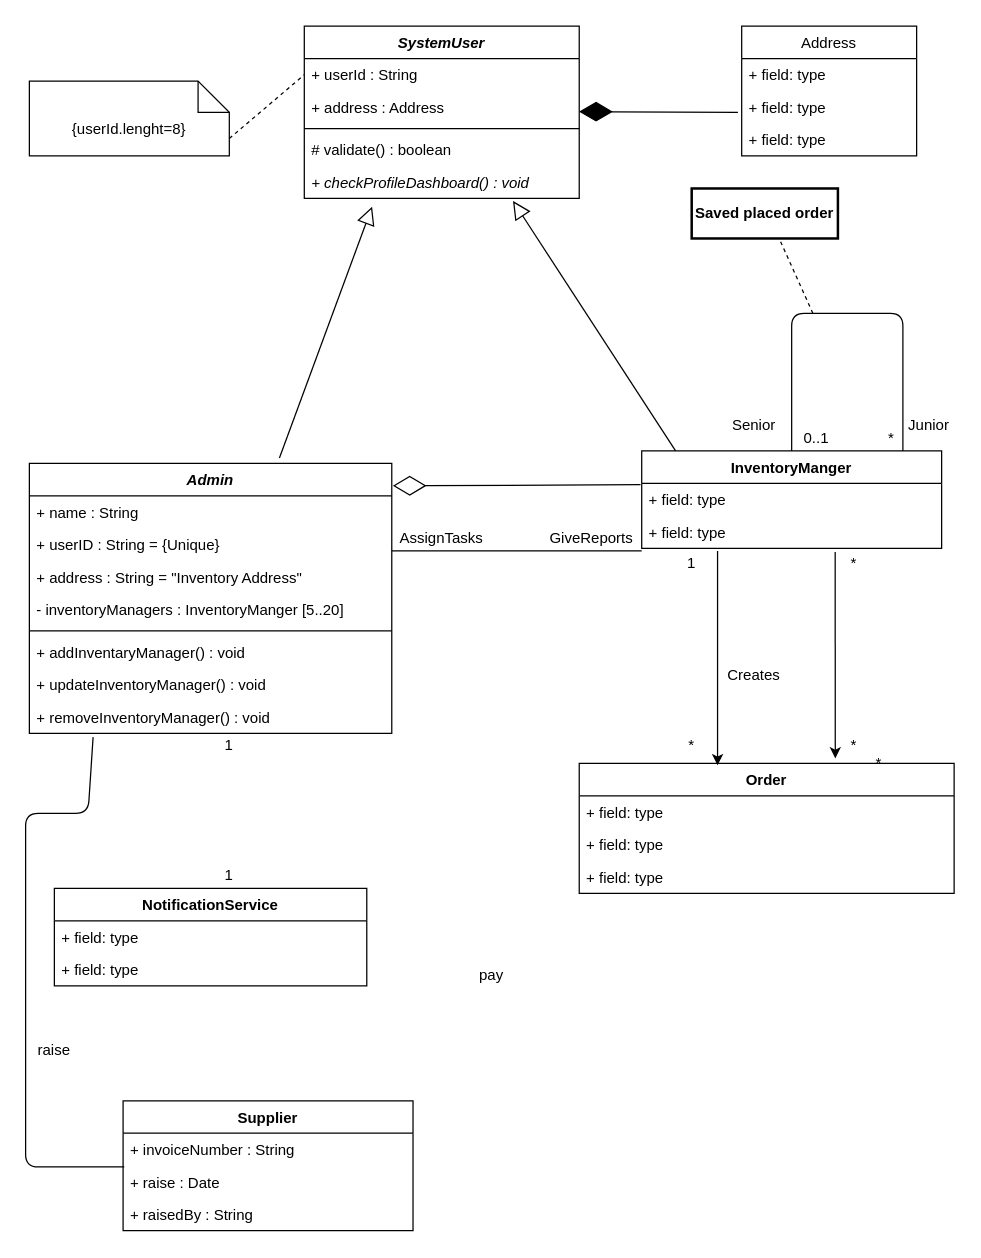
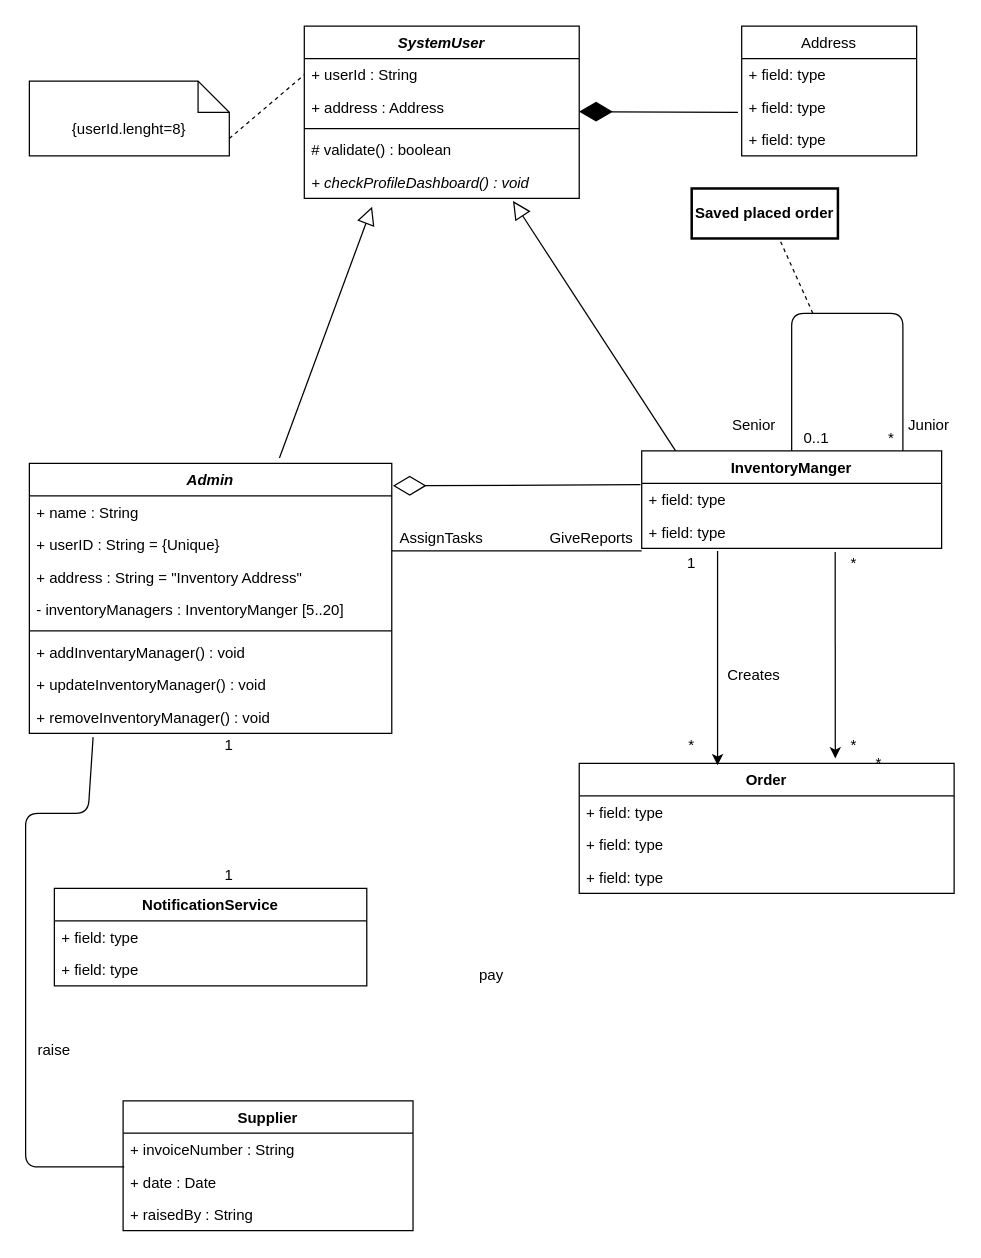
node "+ raise : Date": label "+ raise : Date" -> "+ date : Date"
